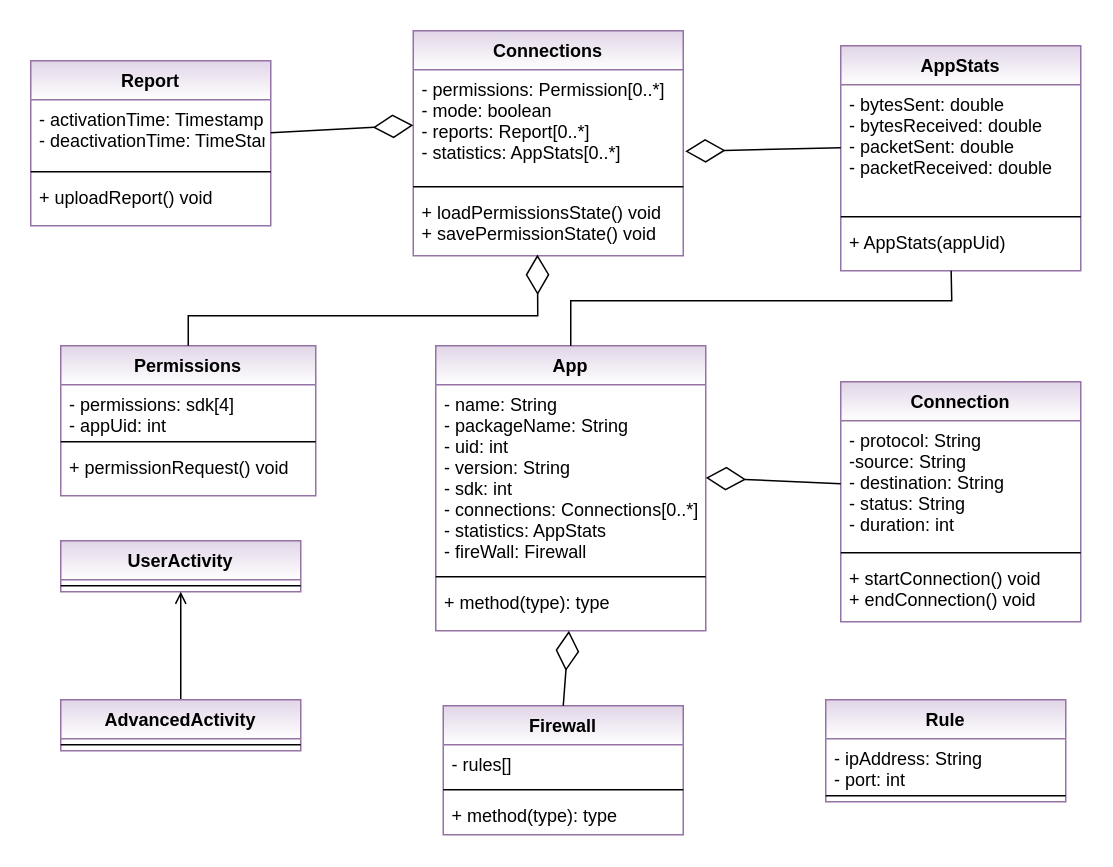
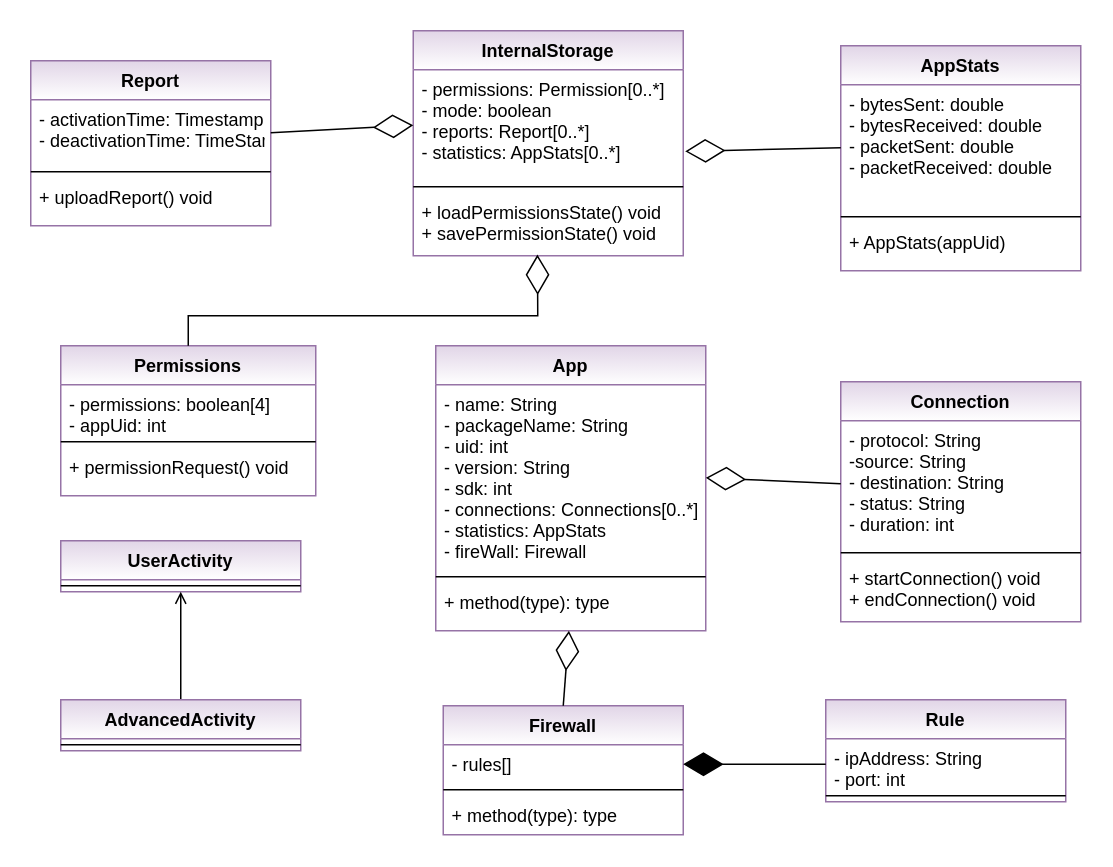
node "Connections": label "Connections" -> "InternalStorage"
edge "+ AppStats(appUid)" -- "App": removed
node "- permissions: sdk[4] - appUid: int": label "- permissions: sdk[4] - appUid: int" -> "- permissions: boolean[4] - appUid: int"
edge "- ipAddress: String - port: int" -> "- rules[]": added
